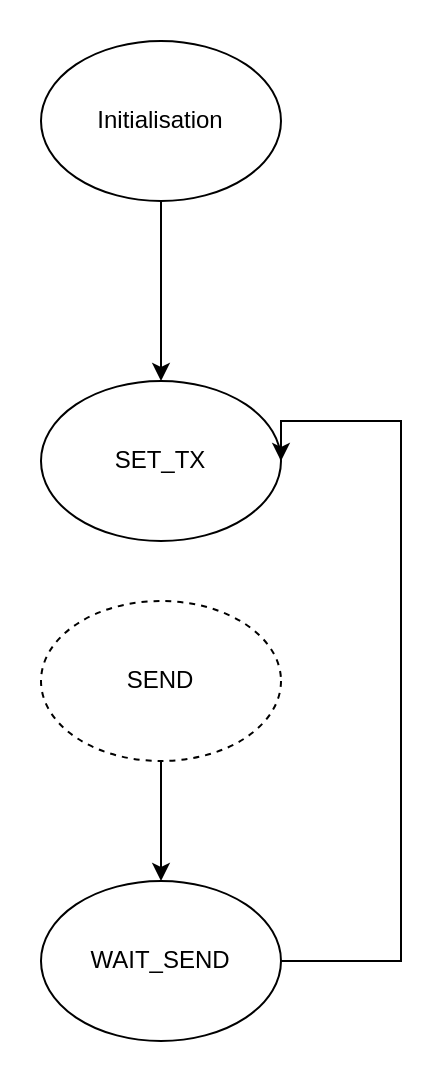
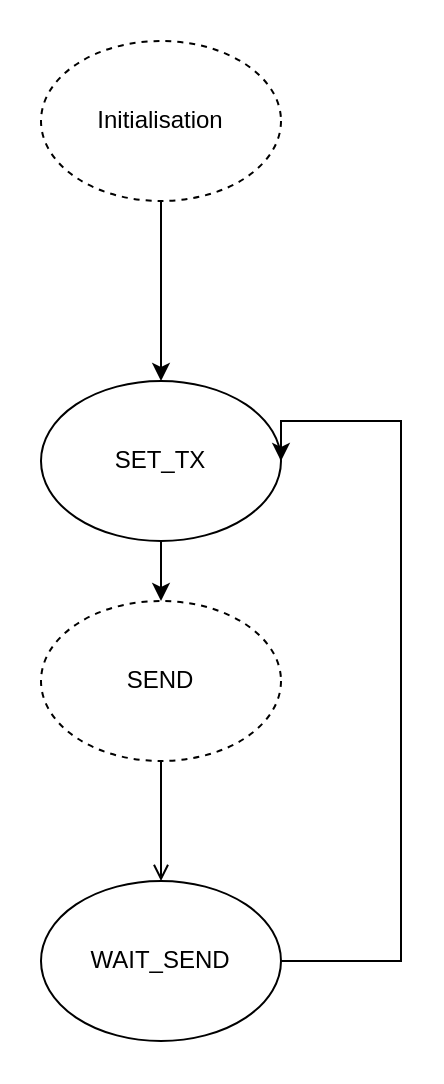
node "Initialisation": style solid -> dashed
edge "SET_TX" -> "SEND": added
edge "SEND" -> "WAIT_SEND": arrowhead classic -> open
